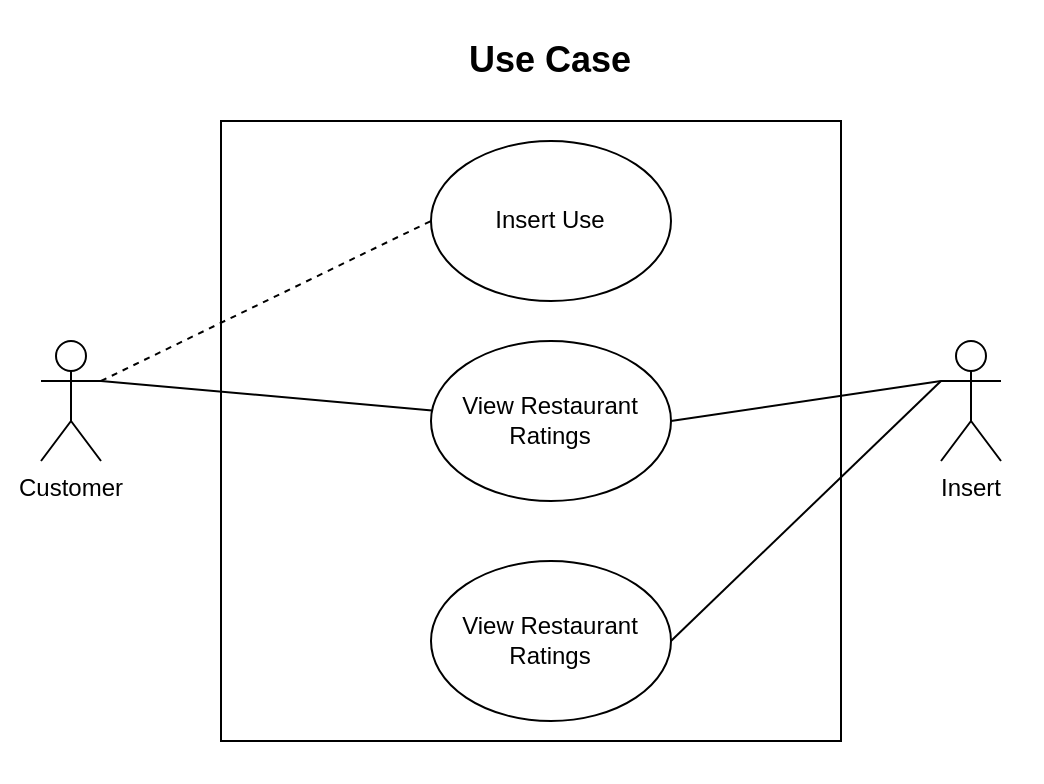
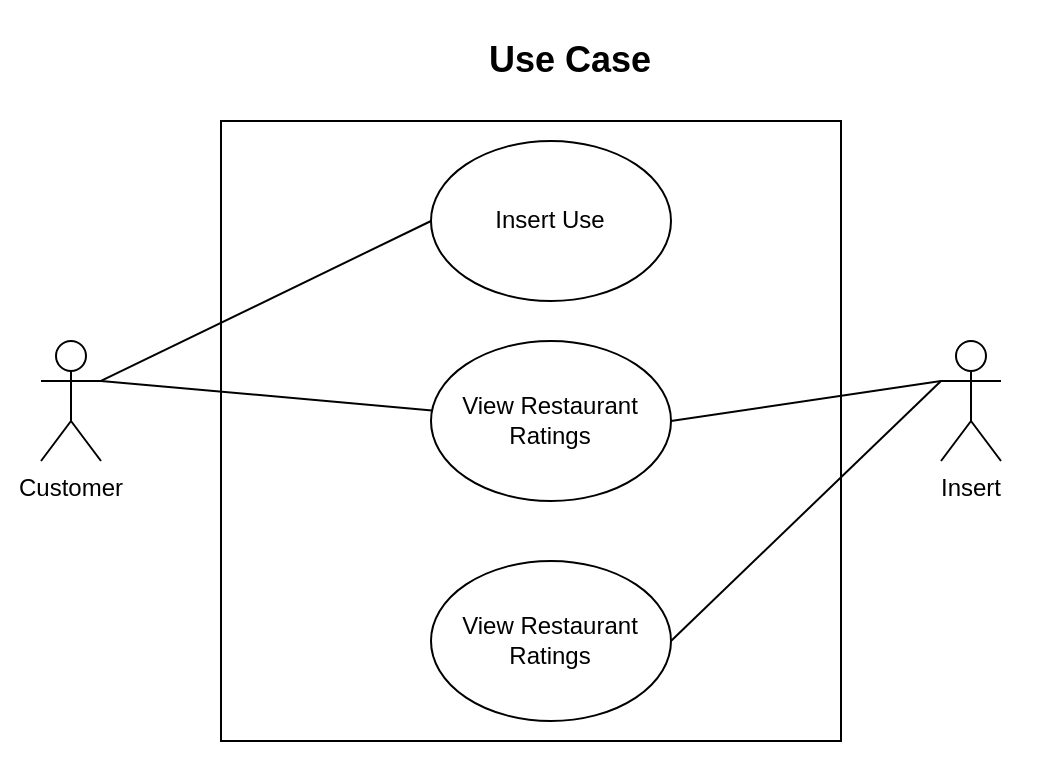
node "Use Case": moved (551, 61) -> (571, 61)
edge "Insert Use" -- "Customer": style dashed -> solid
